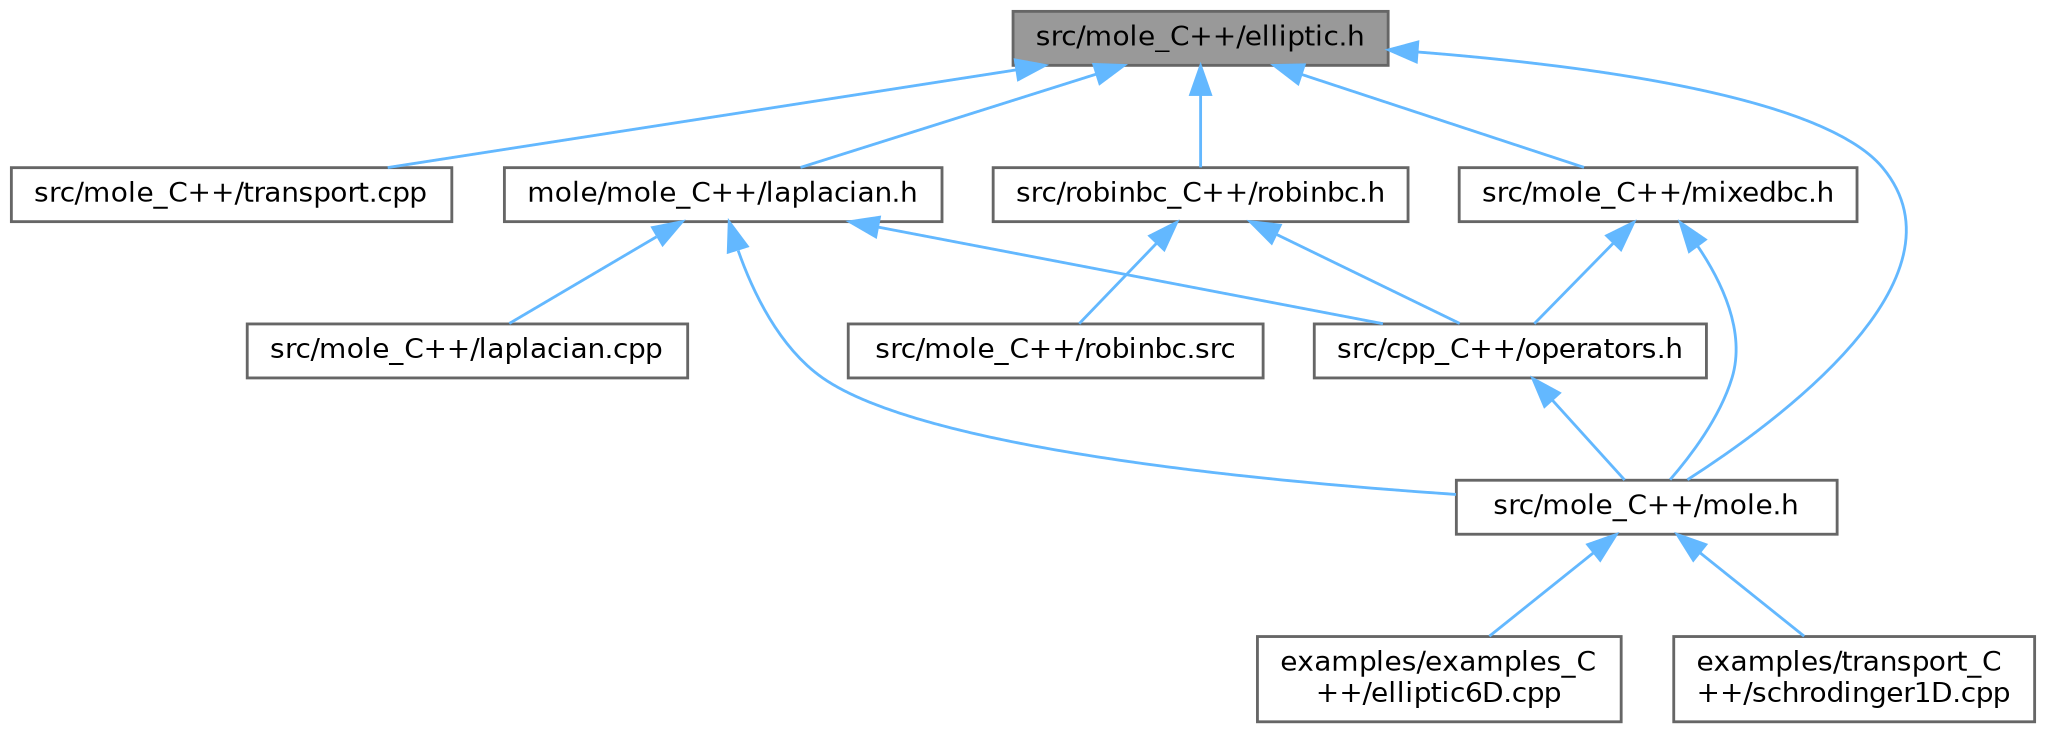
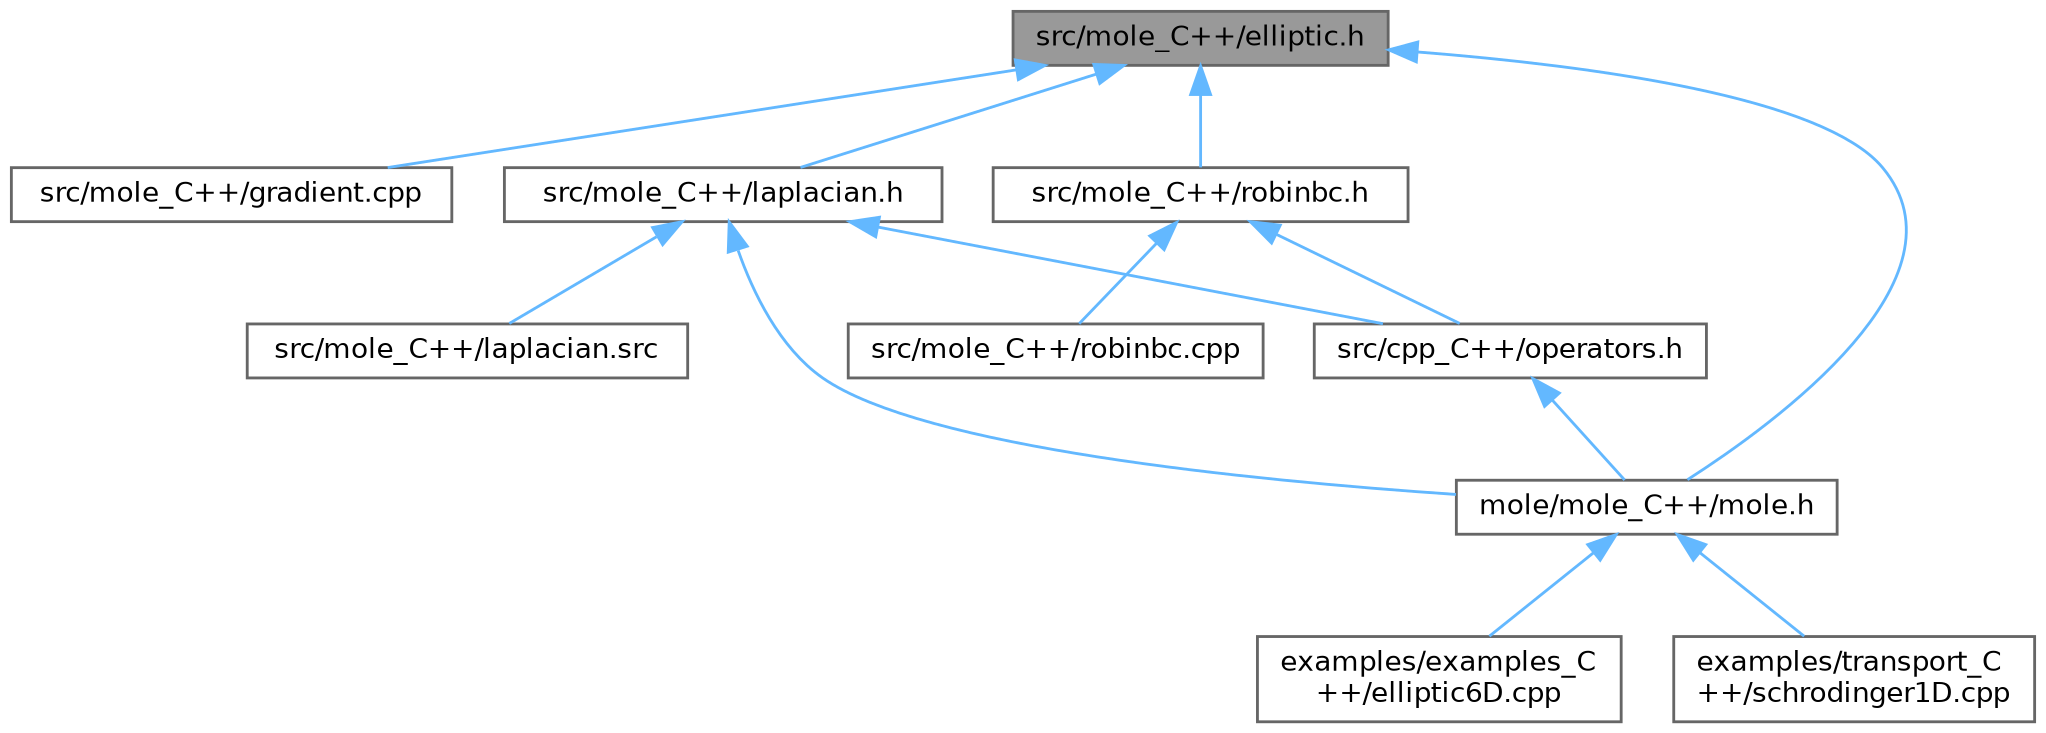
node "src/mole_C++/transport.cpp": label "src/mole_C++/transport.cpp" -> "src/mole_C++/gradient.cpp"
node "mole/mole_C++/laplacian.h": label "mole/mole_C++/laplacian.h" -> "src/mole_C++/laplacian.h"
node "src/robinbc_C++/robinbc.h": label "src/robinbc_C++/robinbc.h" -> "src/mole_C++/robinbc.h"
node "src/mole_C++/mixedbc.h": removed
node "src/mole_C++/laplacian.cpp": label "src/mole_C++/laplacian.cpp" -> "src/mole_C++/laplacian.src"
node "src/mole_C++/robinbc.src": label "src/mole_C++/robinbc.src" -> "src/mole_C++/robinbc.cpp"
node "src/mole_C++/mole.h": label "src/mole_C++/mole.h" -> "mole/mole_C++/mole.h"
